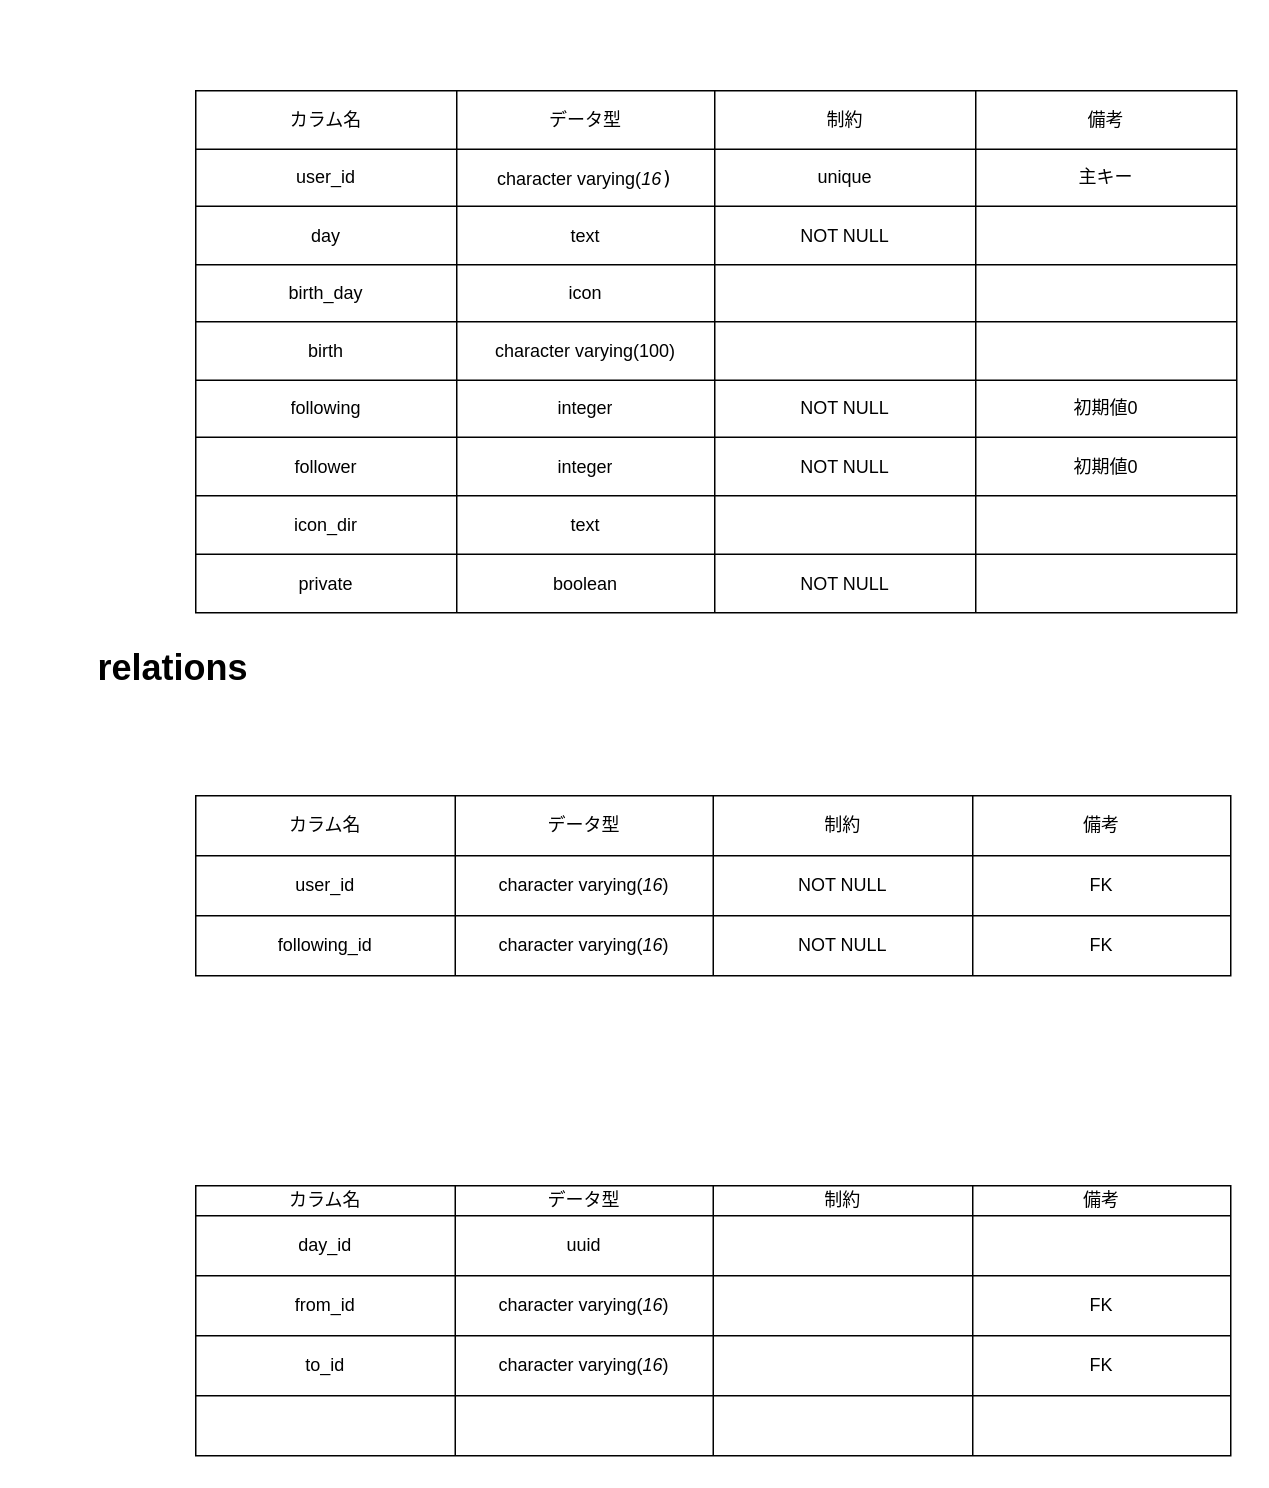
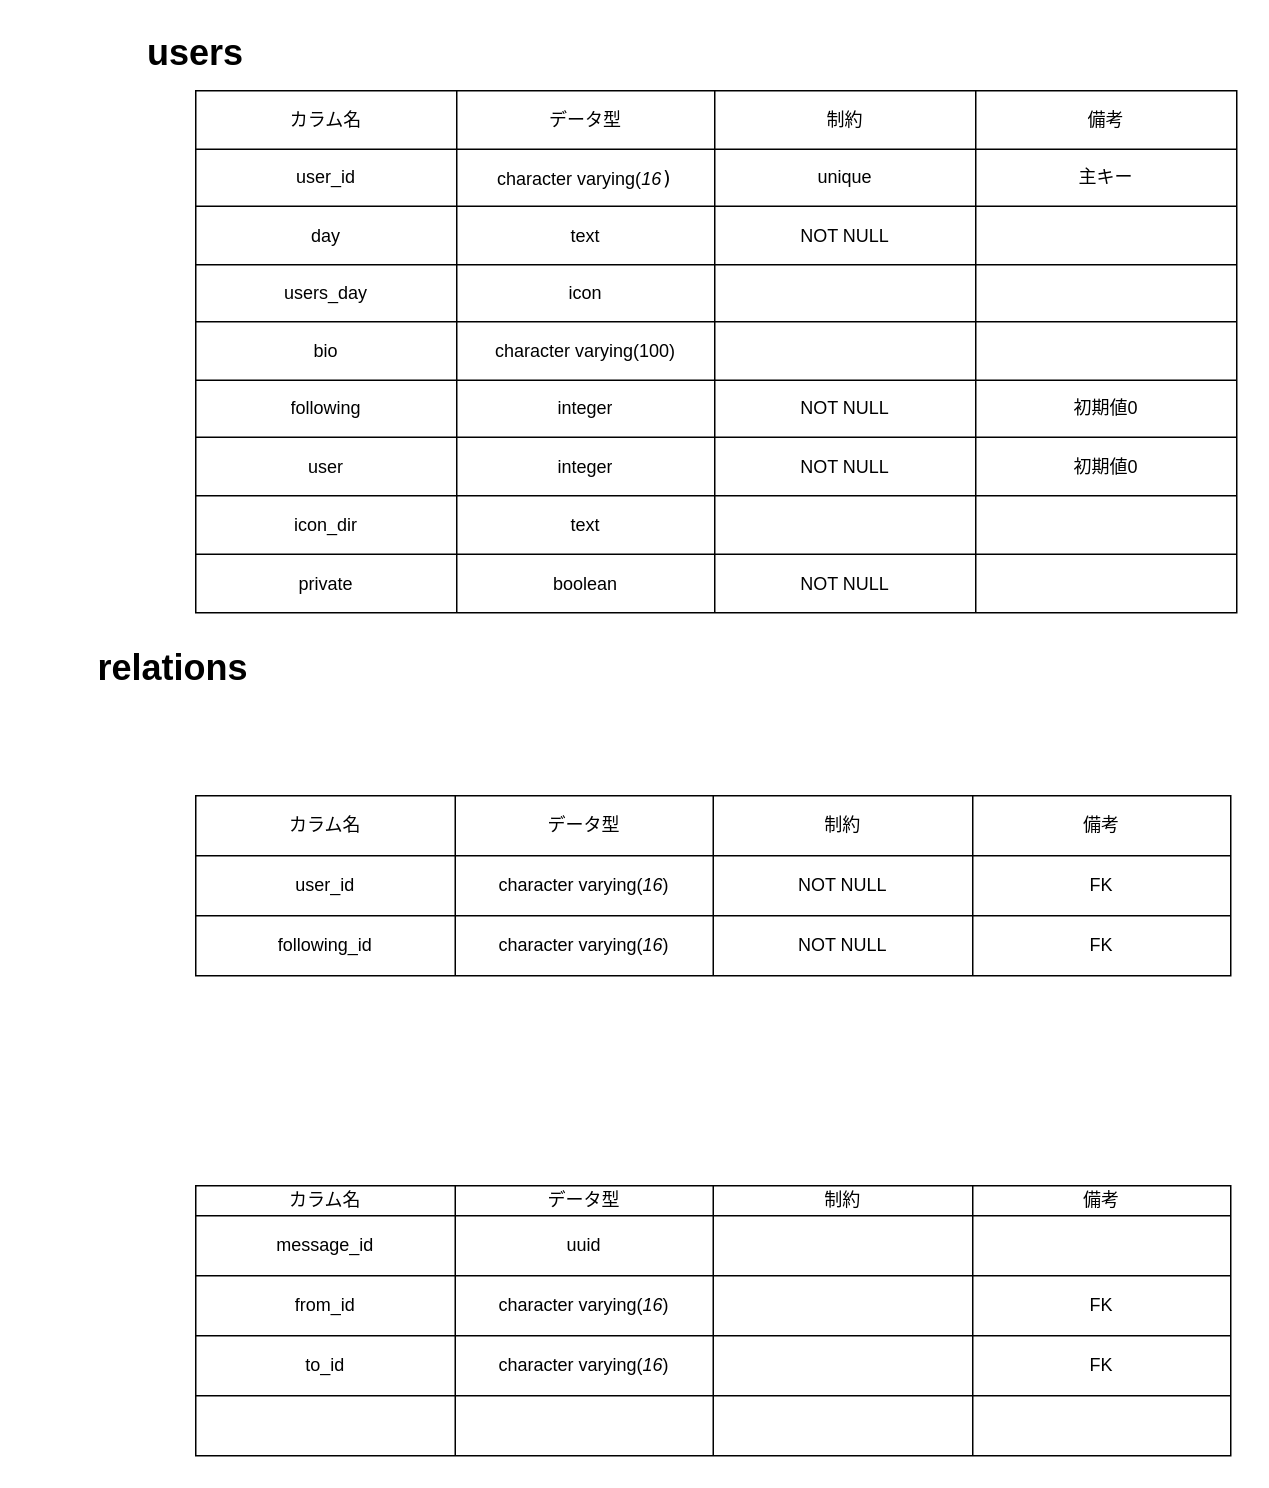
node "users": added
node "birth_day": label "birth_day" -> "users_day"
node "birth": label "birth" -> "bio"
node "follower": label "follower" -> "user"
node "day_id": label "day_id" -> "message_id"
